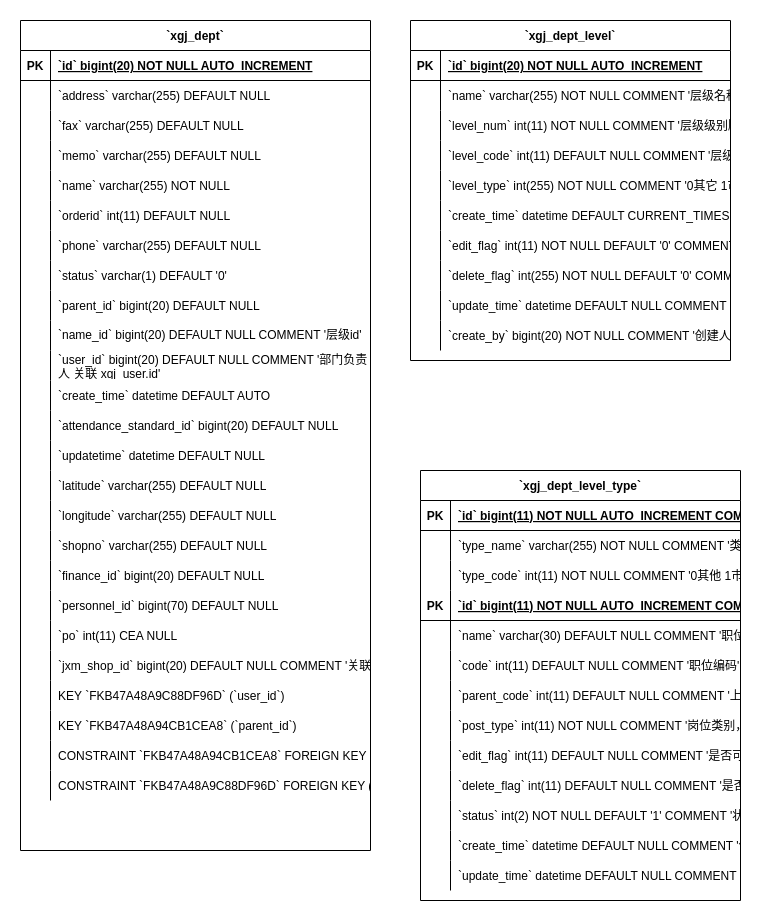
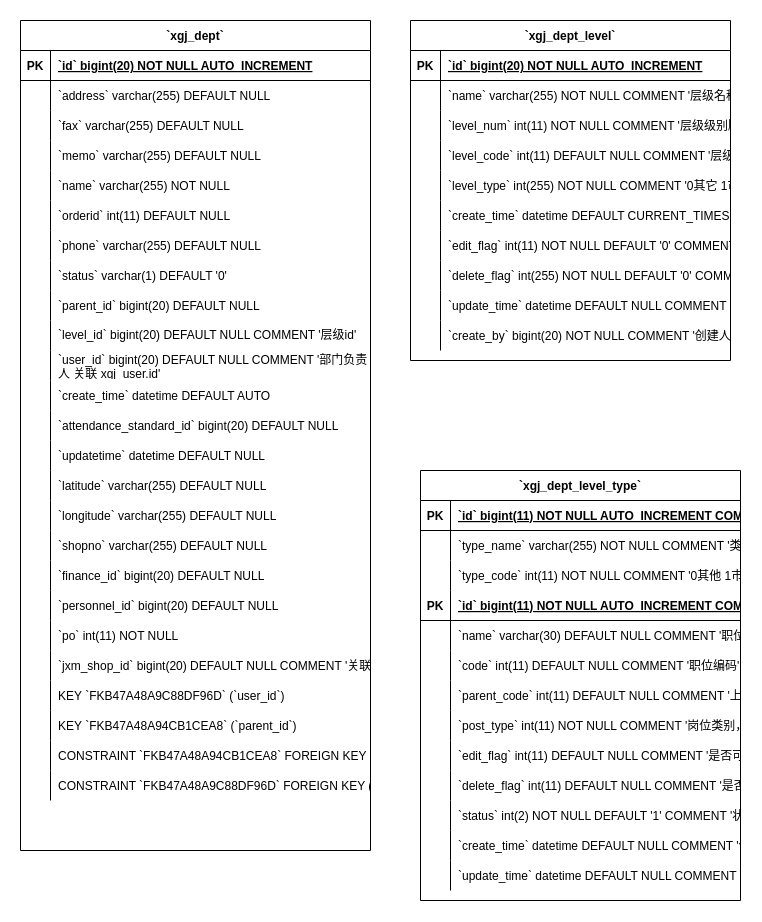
node "`name_id` bigint(20) DEFAULT NULL COMMENT '层级id'": label "`name_id` bigint(20) DEFAULT NULL COMMENT '层级id'" -> "`level_id` bigint(20) DEFAULT NULL COMMENT '层级id'"
node "`personnel_id` bigint(70) DEFAULT NULL": label "`personnel_id` bigint(70) DEFAULT NULL" -> "`personnel_id` bigint(20) DEFAULT NULL"
node "`po` int(11) CEA NULL": label "`po` int(11) CEA NULL" -> "`po` int(11) NOT NULL"
